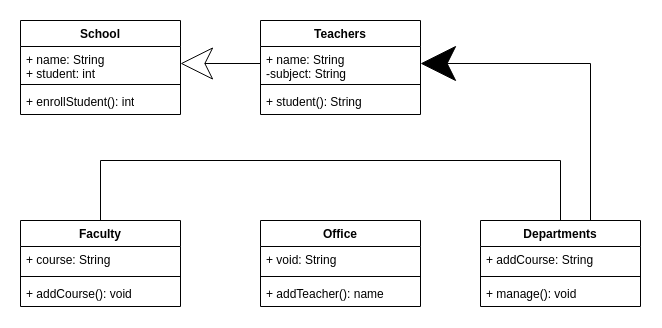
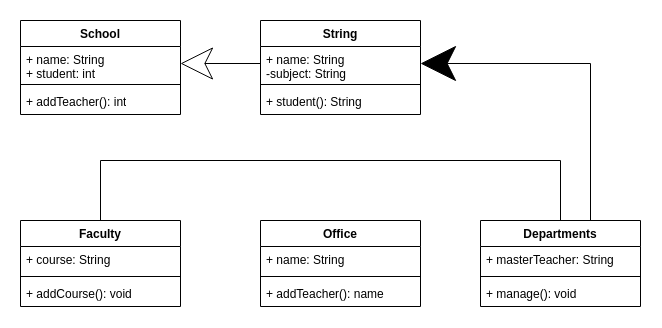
node "Teachers": label "Teachers" -> "String"
node "+ enrollStudent(): int": label "+ enrollStudent(): int" -> "+ addTeacher(): int"
node "+ void: String": label "+ void: String" -> "+ name: String"
node "+ addCourse: String": label "+ addCourse: String" -> "+ masterTeacher: String"
